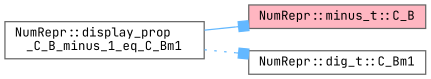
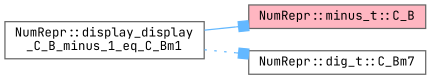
node "NumRepr::display_prop _C_B_minus_1_eq_C_Bm1": label "NumRepr::display_prop _C_B_minus_1_eq_C_Bm1" -> "NumRepr::display_display _C_B_minus_1_eq_C_Bm1"
node "NumRepr::dig_t::C_Bm1": label "NumRepr::dig_t::C_Bm1" -> "NumRepr::dig_t::C_Bm7"
